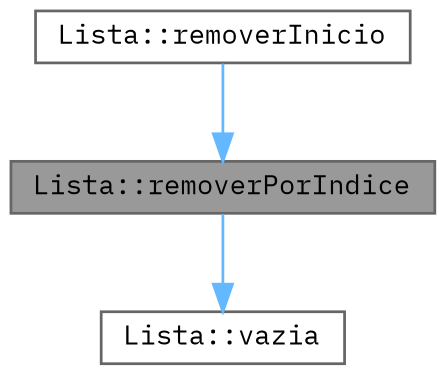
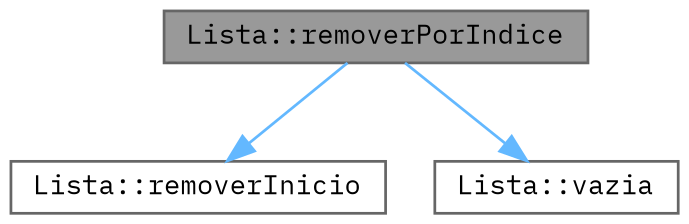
edge "Lista::removerInicio" -> "Lista::removerPorIndice": reversed
